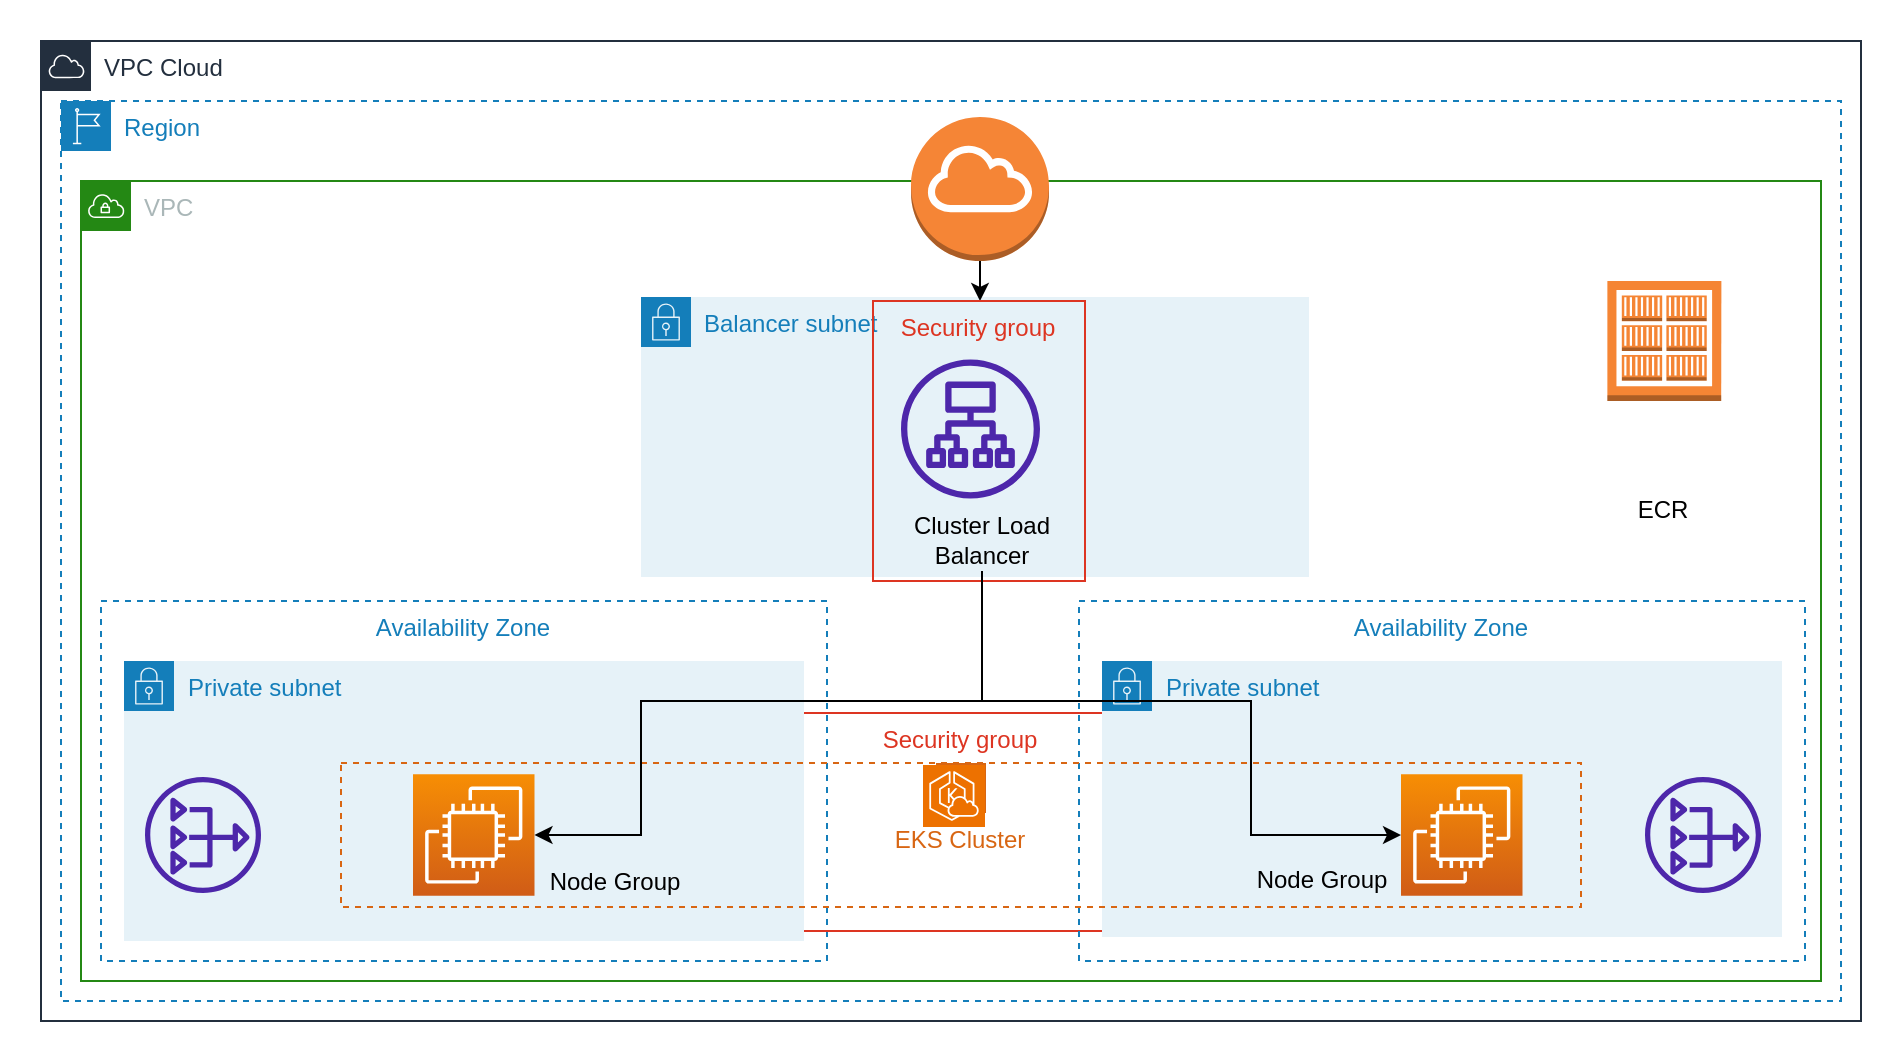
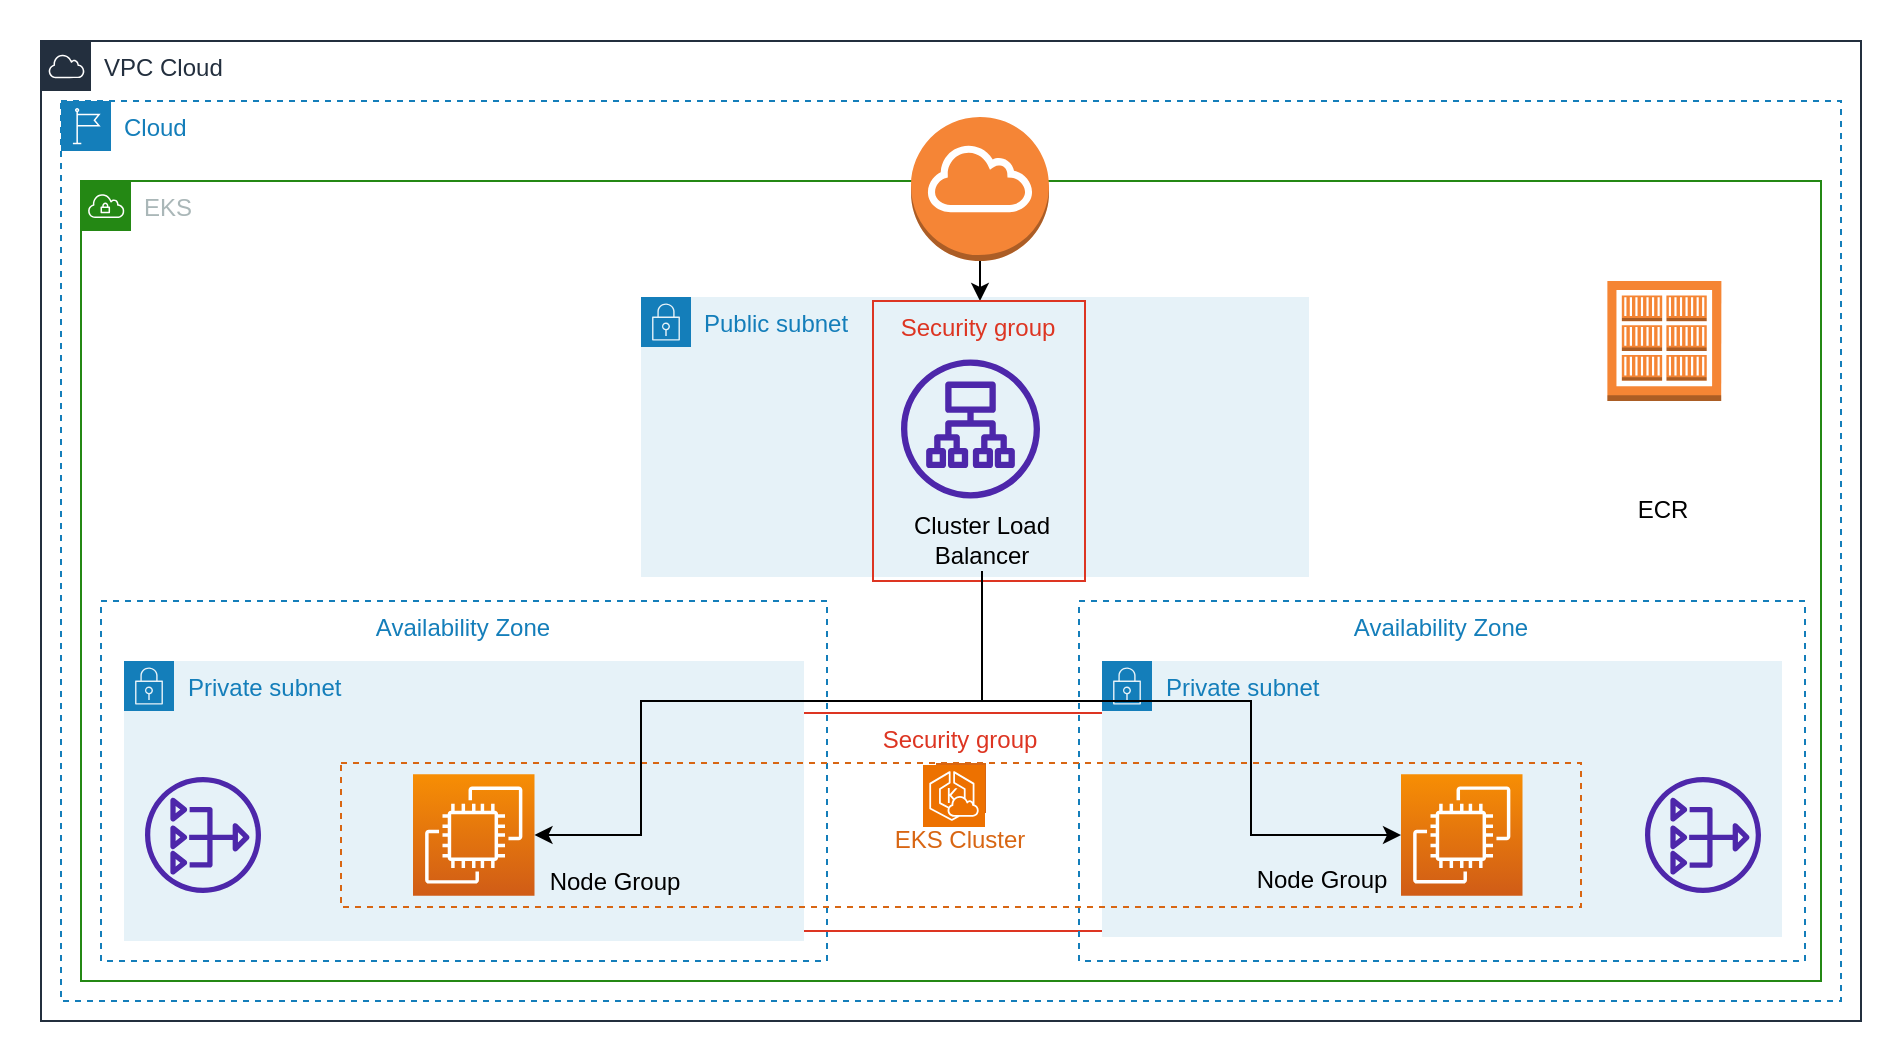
node "Region": label "Region" -> "Cloud"
node "VPC": label "VPC" -> "EKS"
node "Balancer subnet": label "Balancer subnet" -> "Public subnet"
